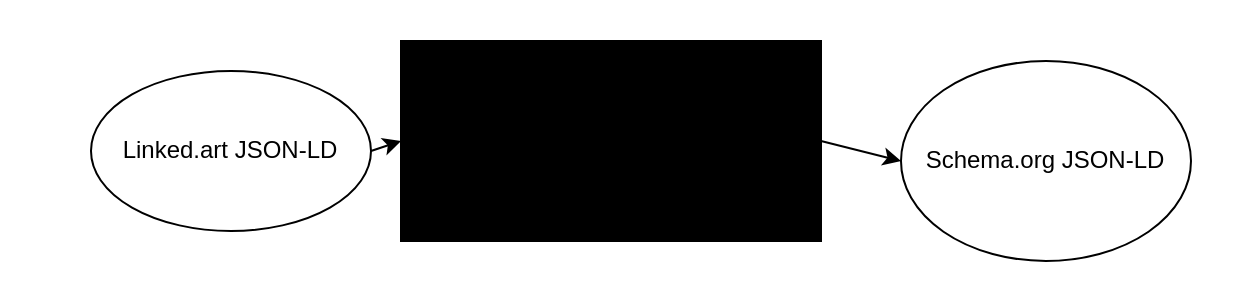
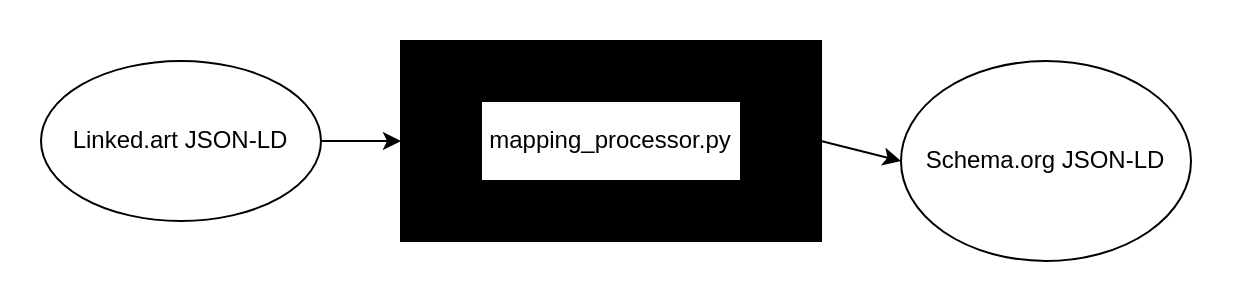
node "mapping_processor.py": added
node "Linked.art JSON-LD": moved (231, 151) -> (181, 141)
